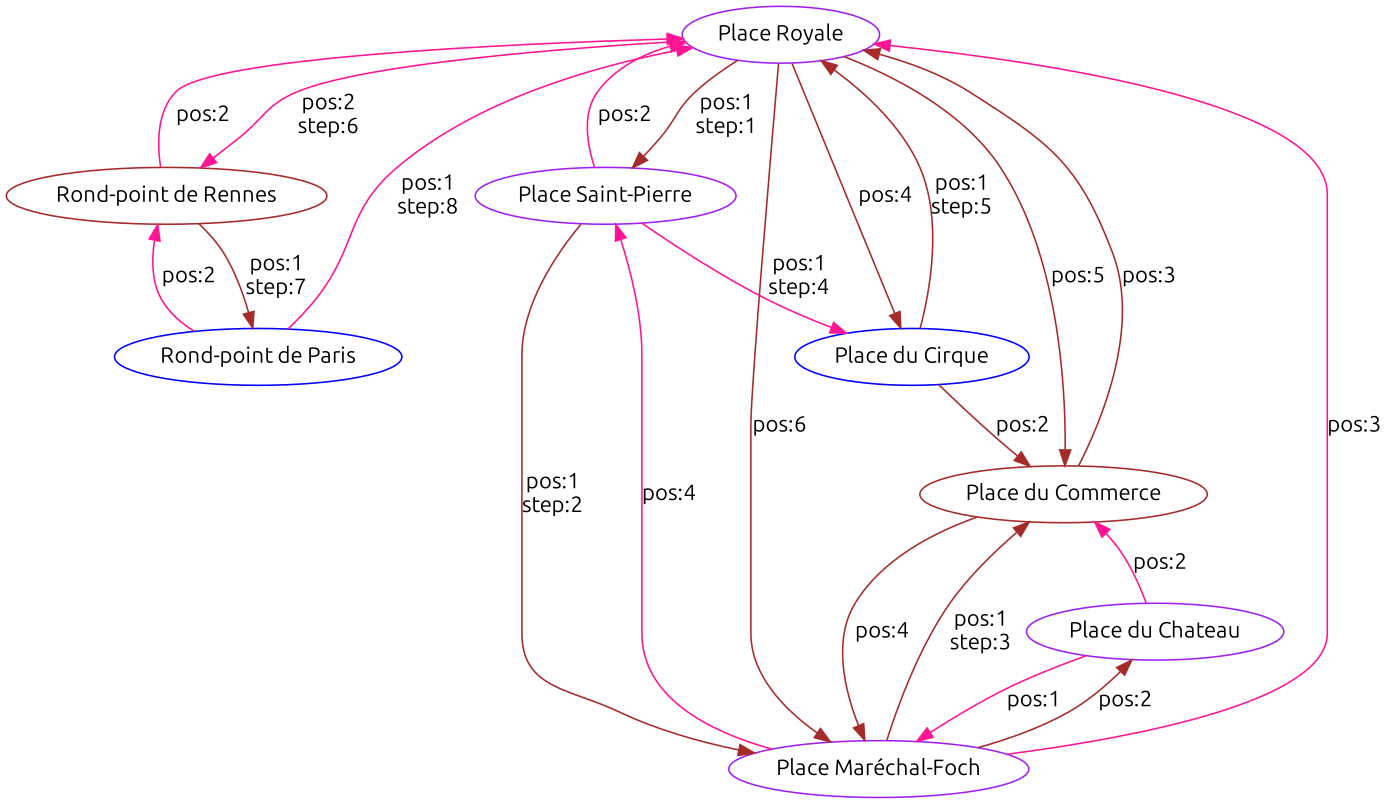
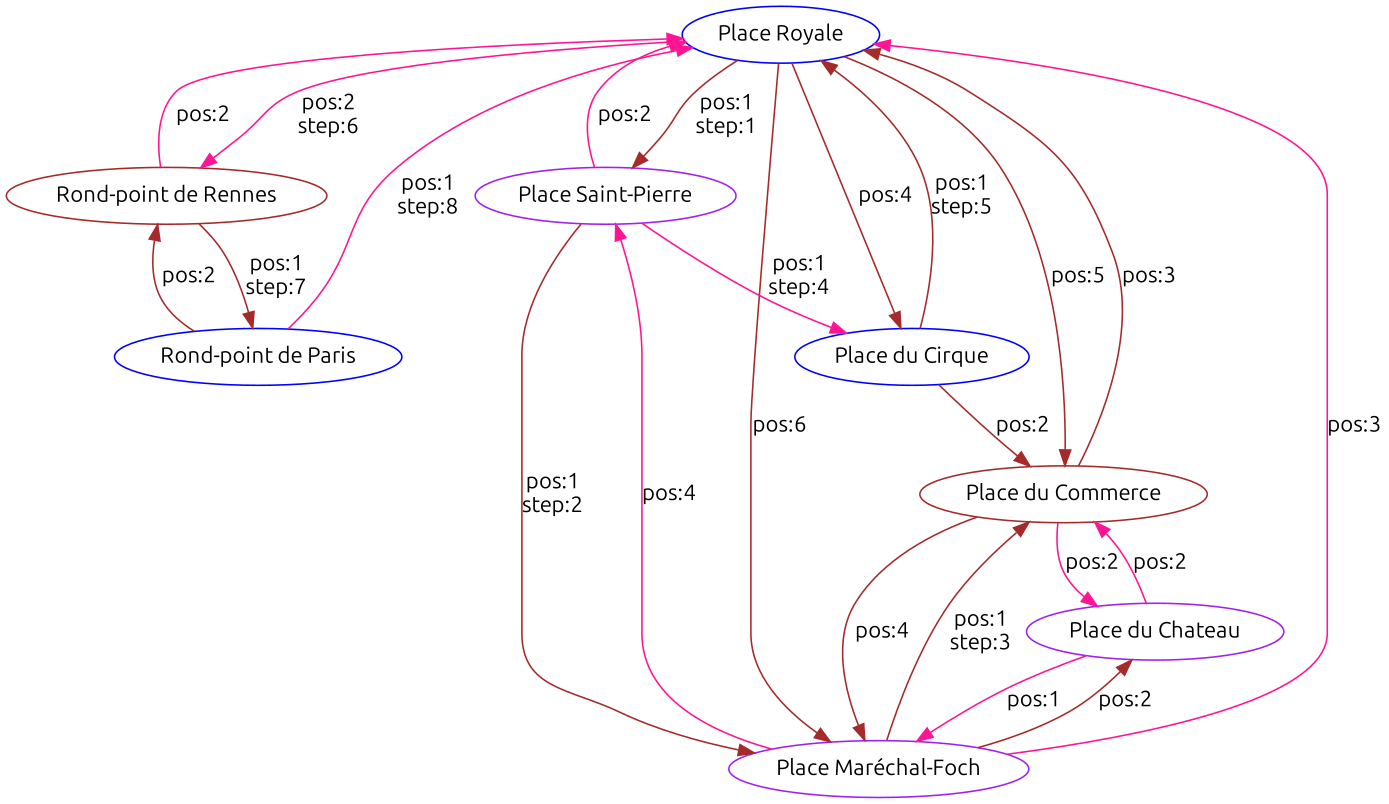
node "Place Royale": color purple -> blue
edge "Rond-point de Paris" -> "Rond-point de Rennes": color deeppink -> brown
edge "Place du Commerce" -> "Place du Chateau": added, label "pos:2"
